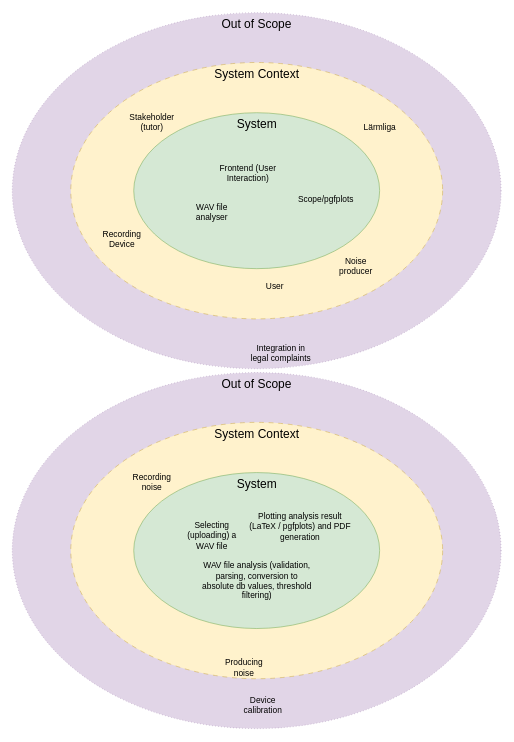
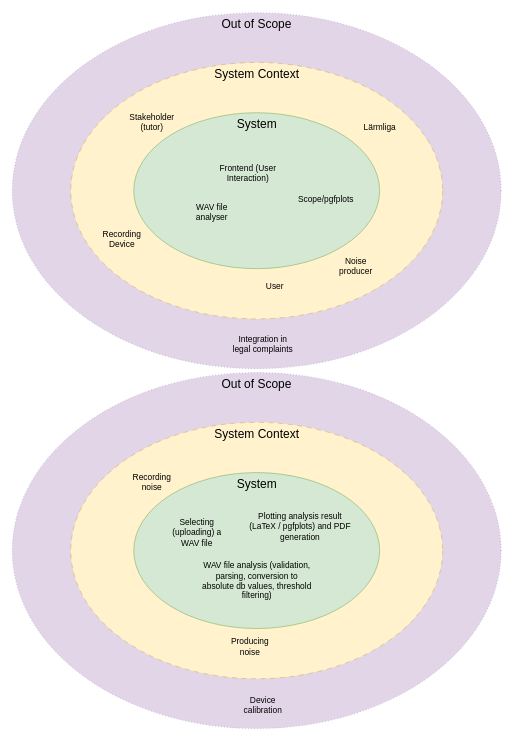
node "Integration in legal complaints": moved (281, 352) -> (263, 343)
node "Selecting (uploading) a WAV file": moved (212, 535) -> (197, 532)
node "Producing noise": moved (244, 667) -> (250, 646)
